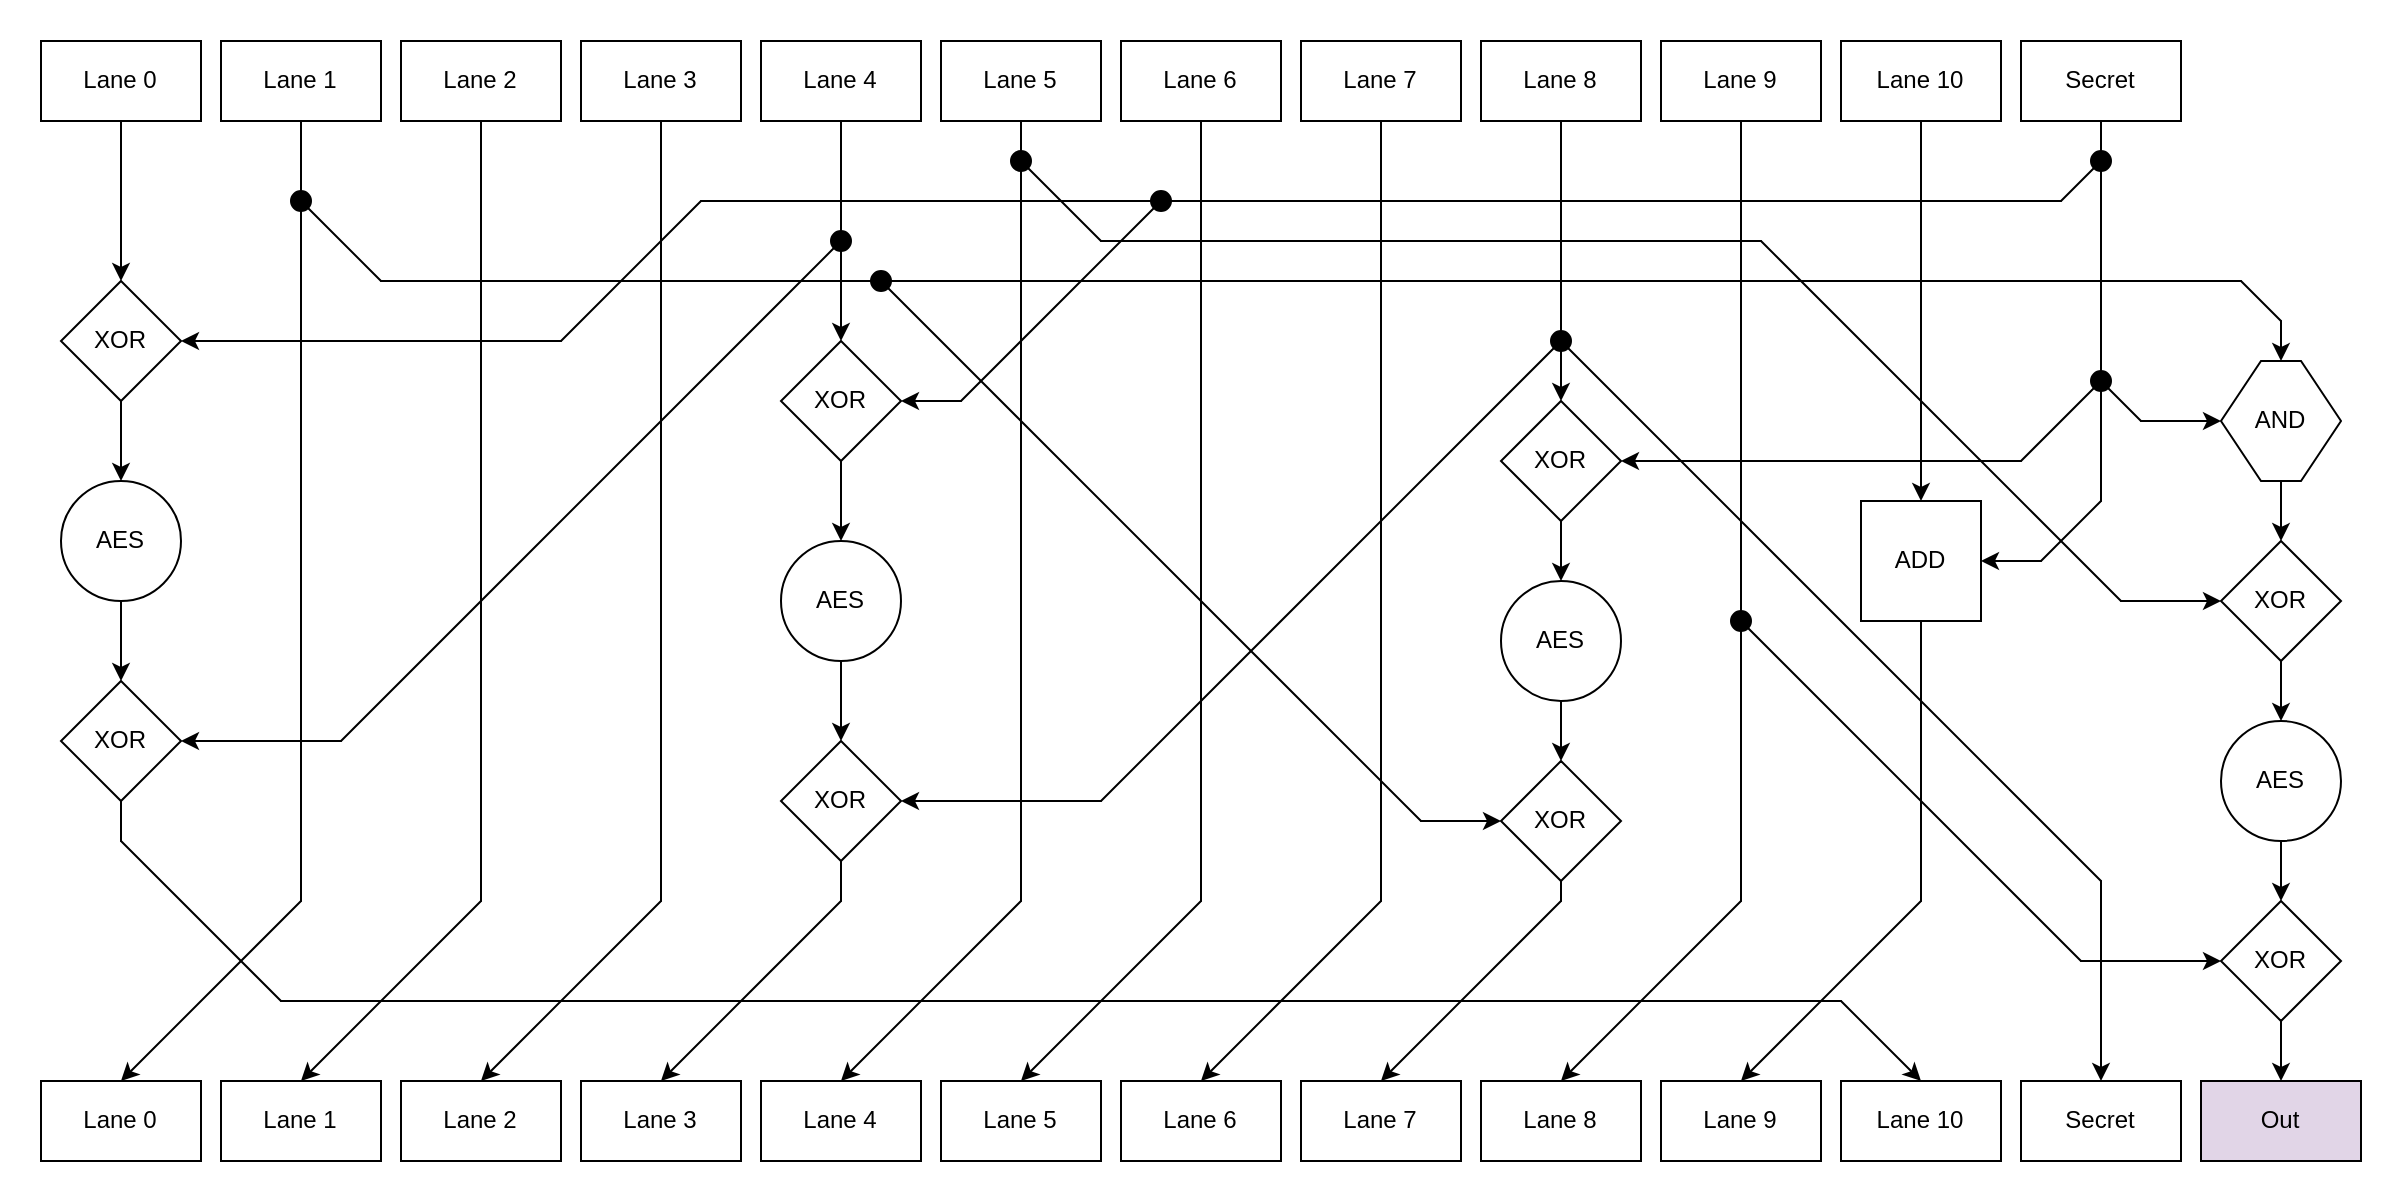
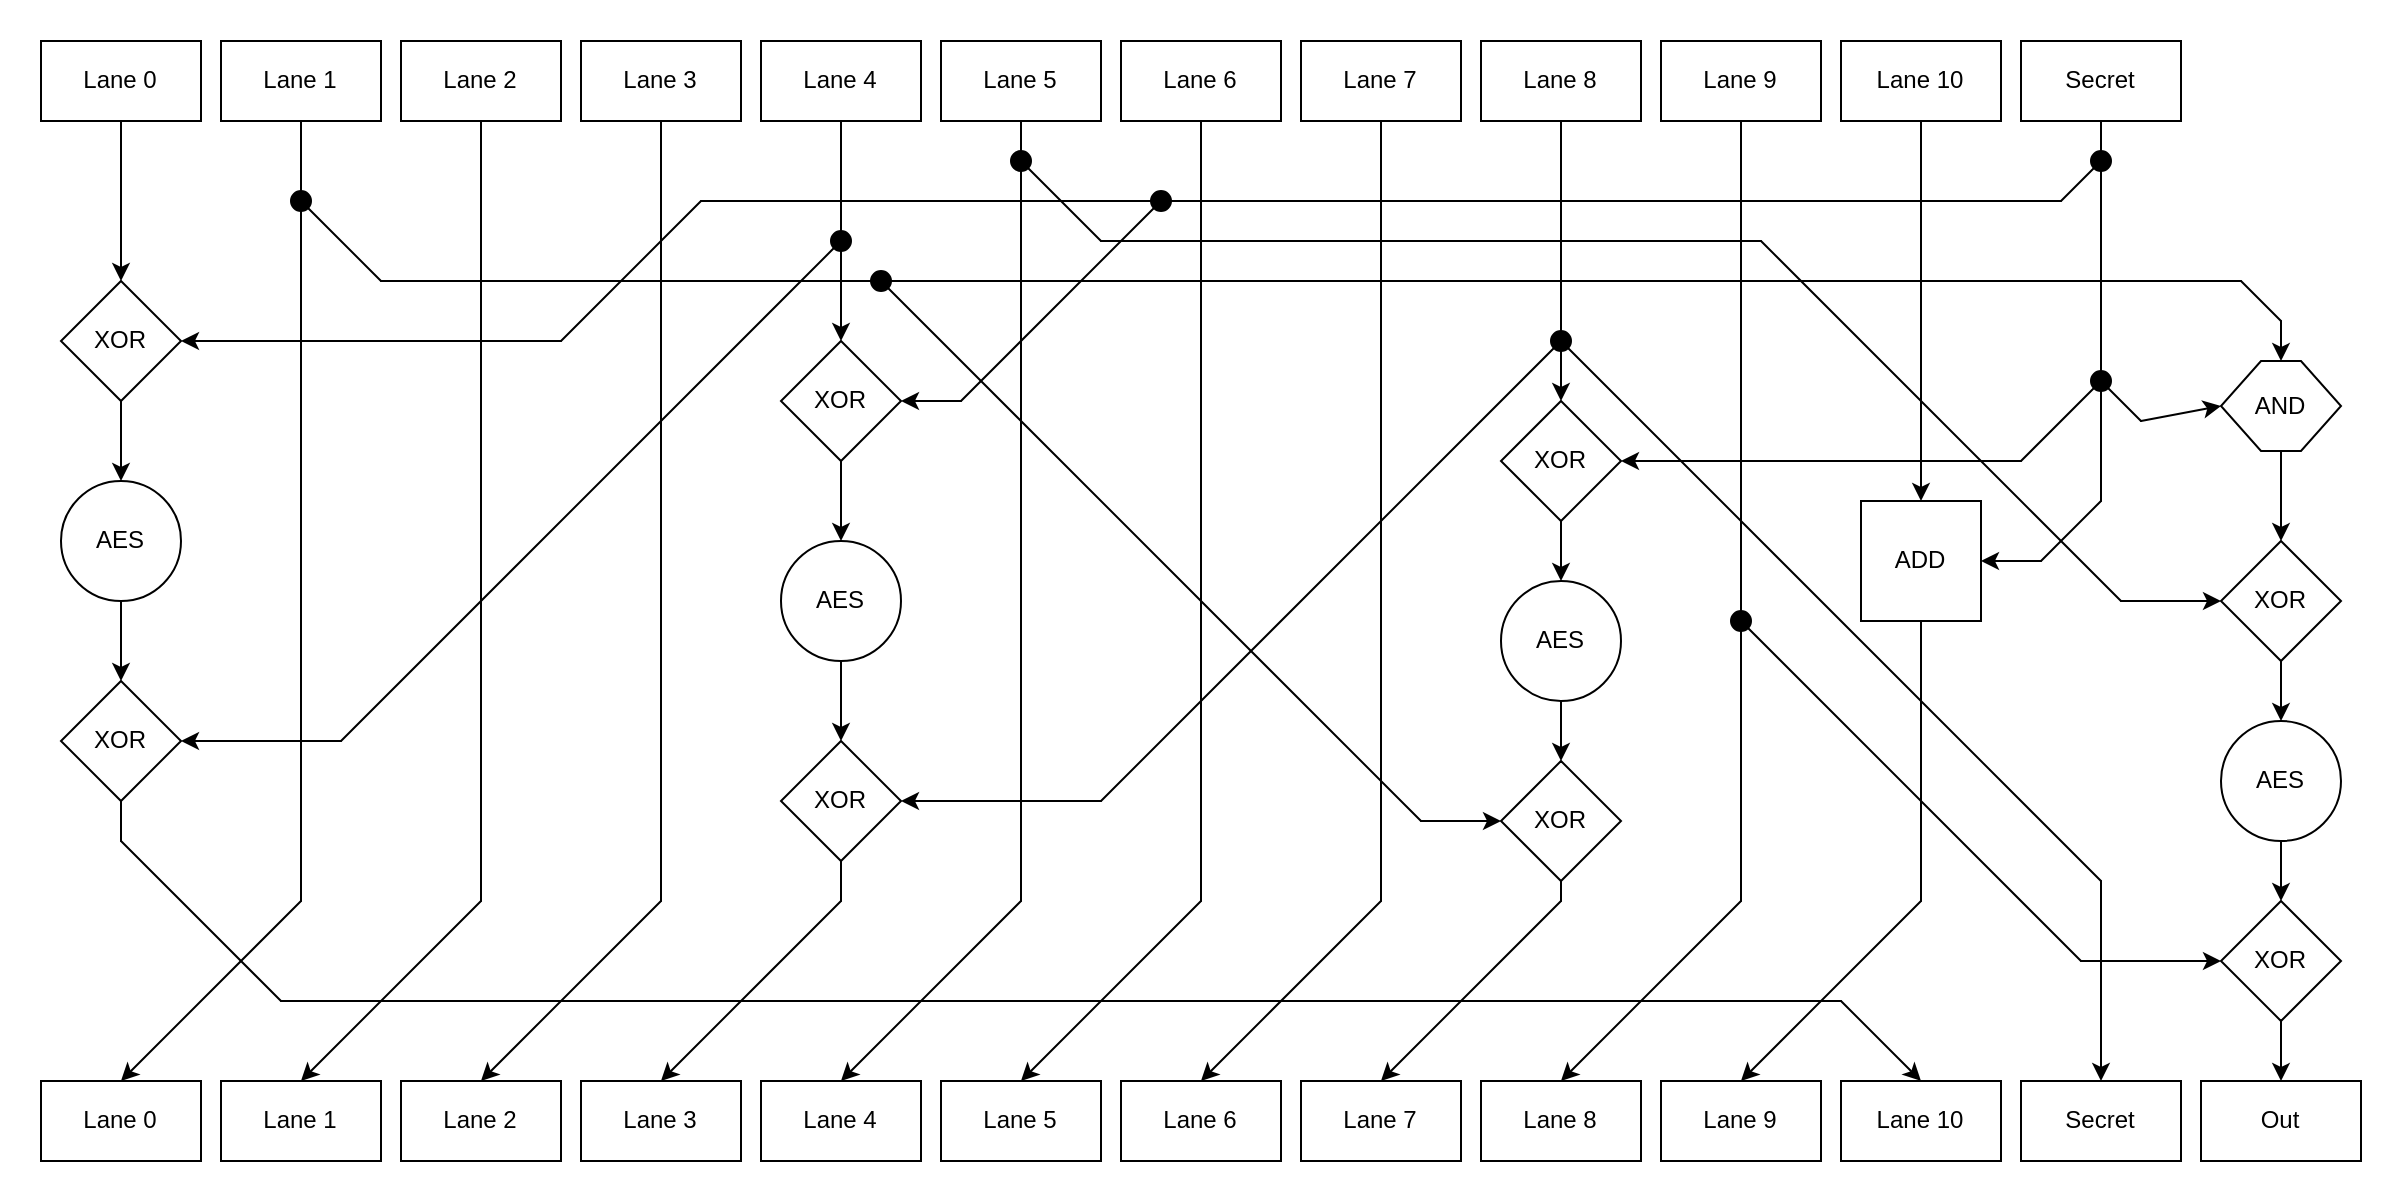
node "AND": size 120x120 -> 120x90
node "Out": fillcolor #e1d5e7 -> #ffffff
